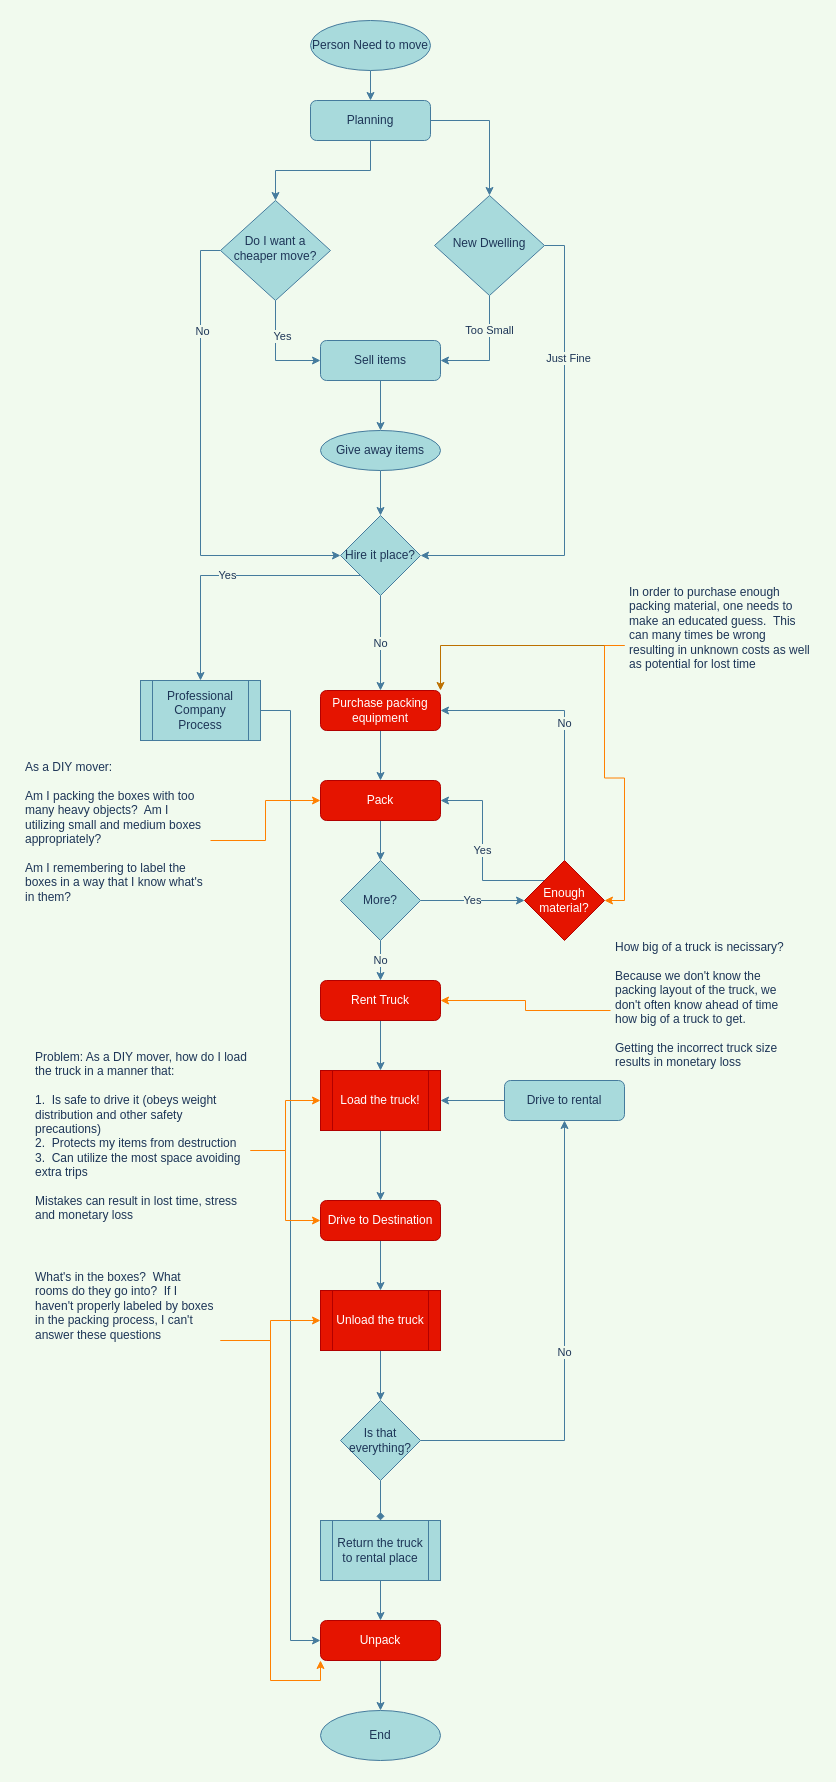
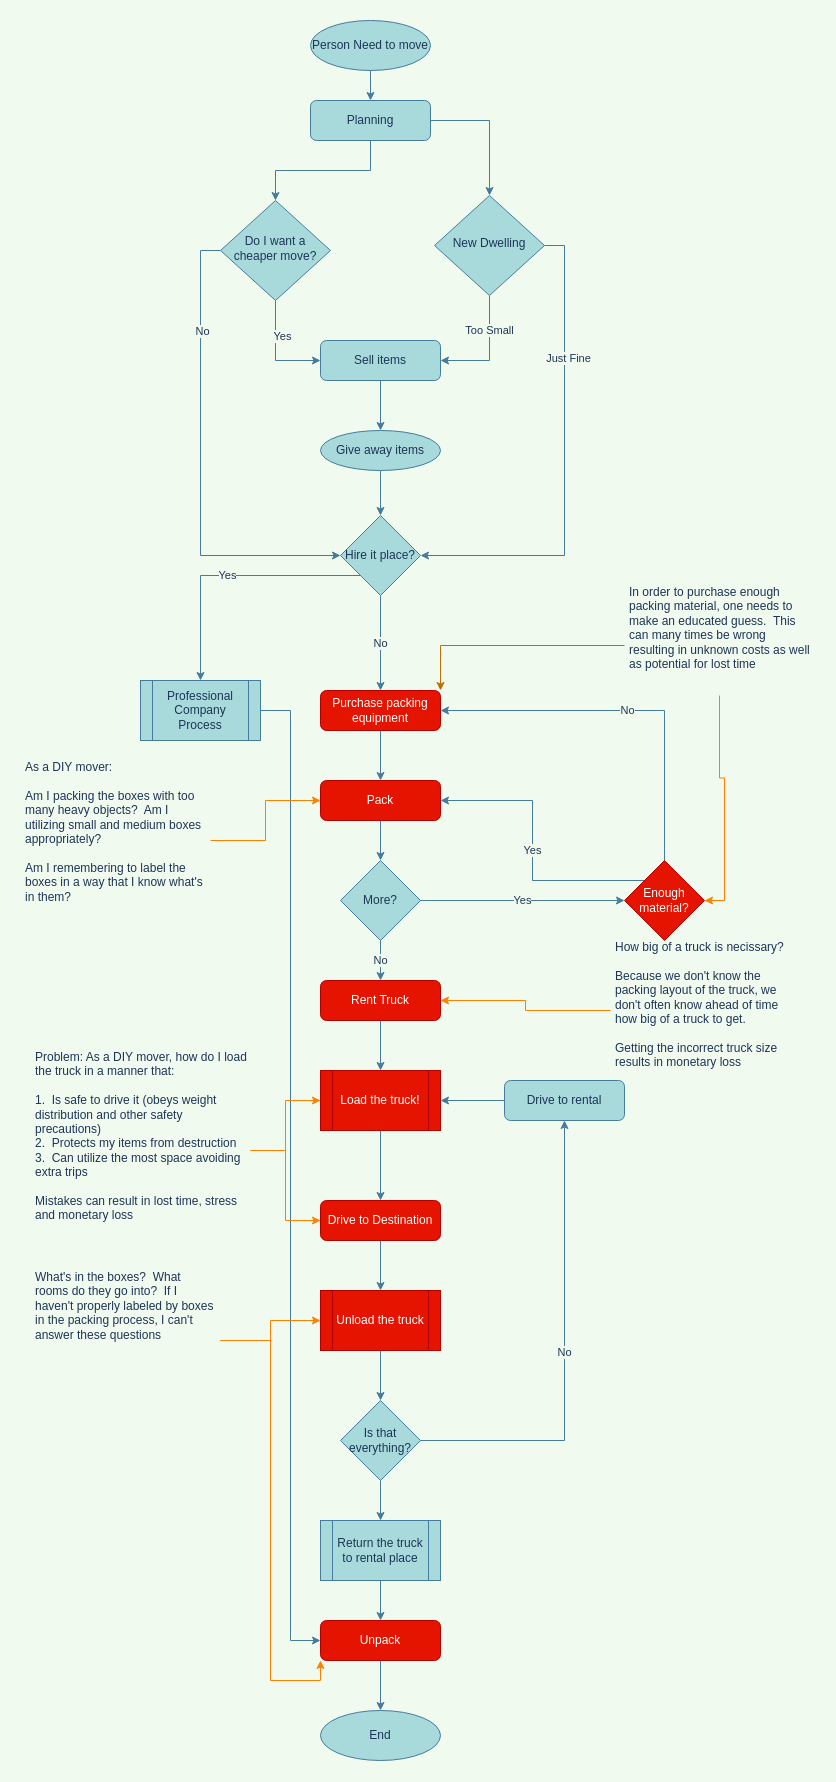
node "Enough material?": moved (565, 901) -> (665, 901)
edge "Is that everything?" -> "Return the truck to rental place": arrowhead diamond -> classic
